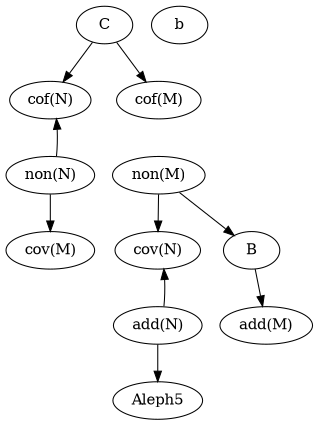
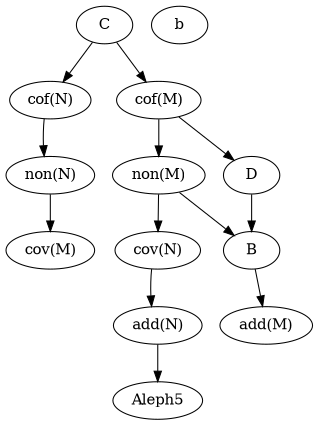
edge "cof(M)" -> "non(M)": added
edge "non(N)" -> "cof(N)": reversed
node "D": added
edge "add(N)" -> "cov(N)": reversed
